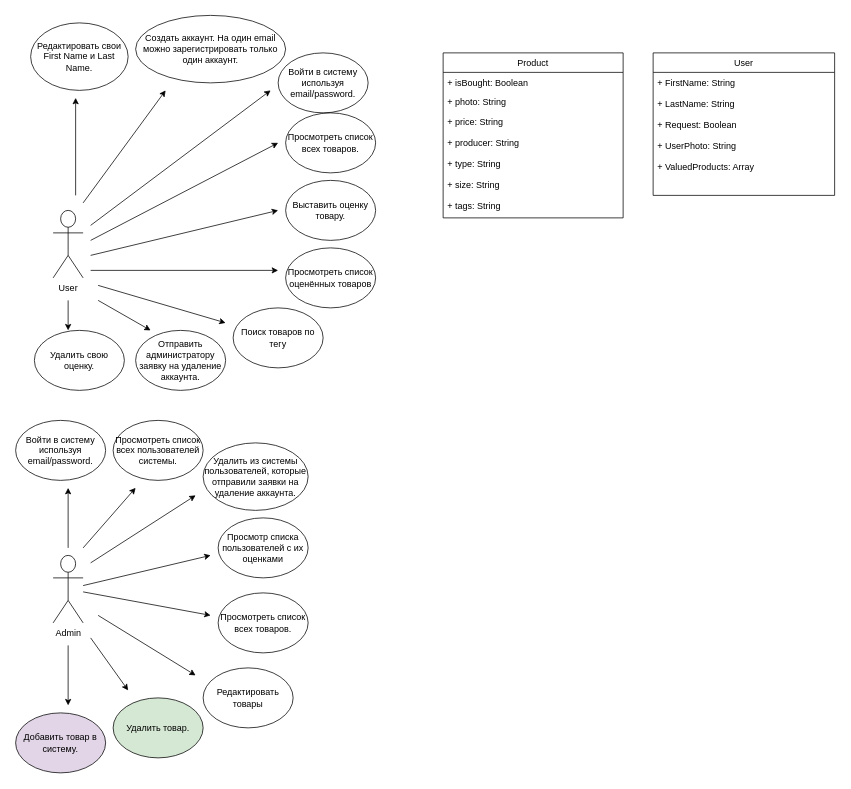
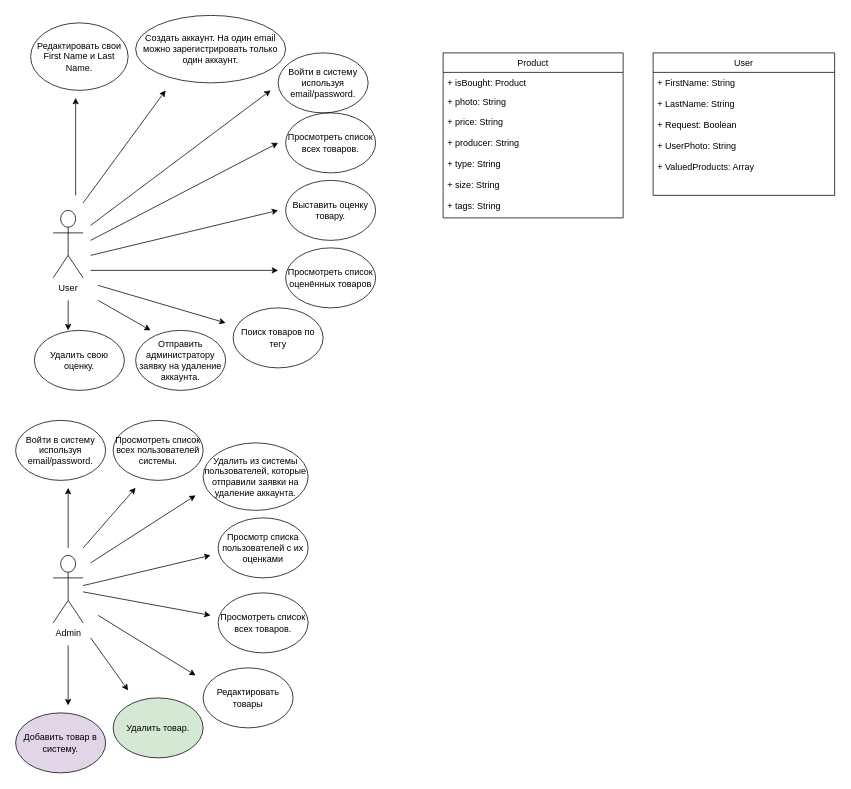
node "+ isBought: Boolean": label "+ isBought: Boolean" -> "+ isBought: Product"
